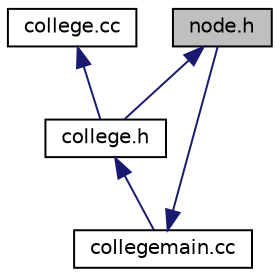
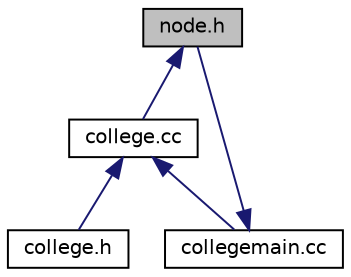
edge "college.h" -> "node.h": now "college.cc" -> "node.h"
edge "collegemain.cc" -> "college.h": now "collegemain.cc" -> "college.cc"
